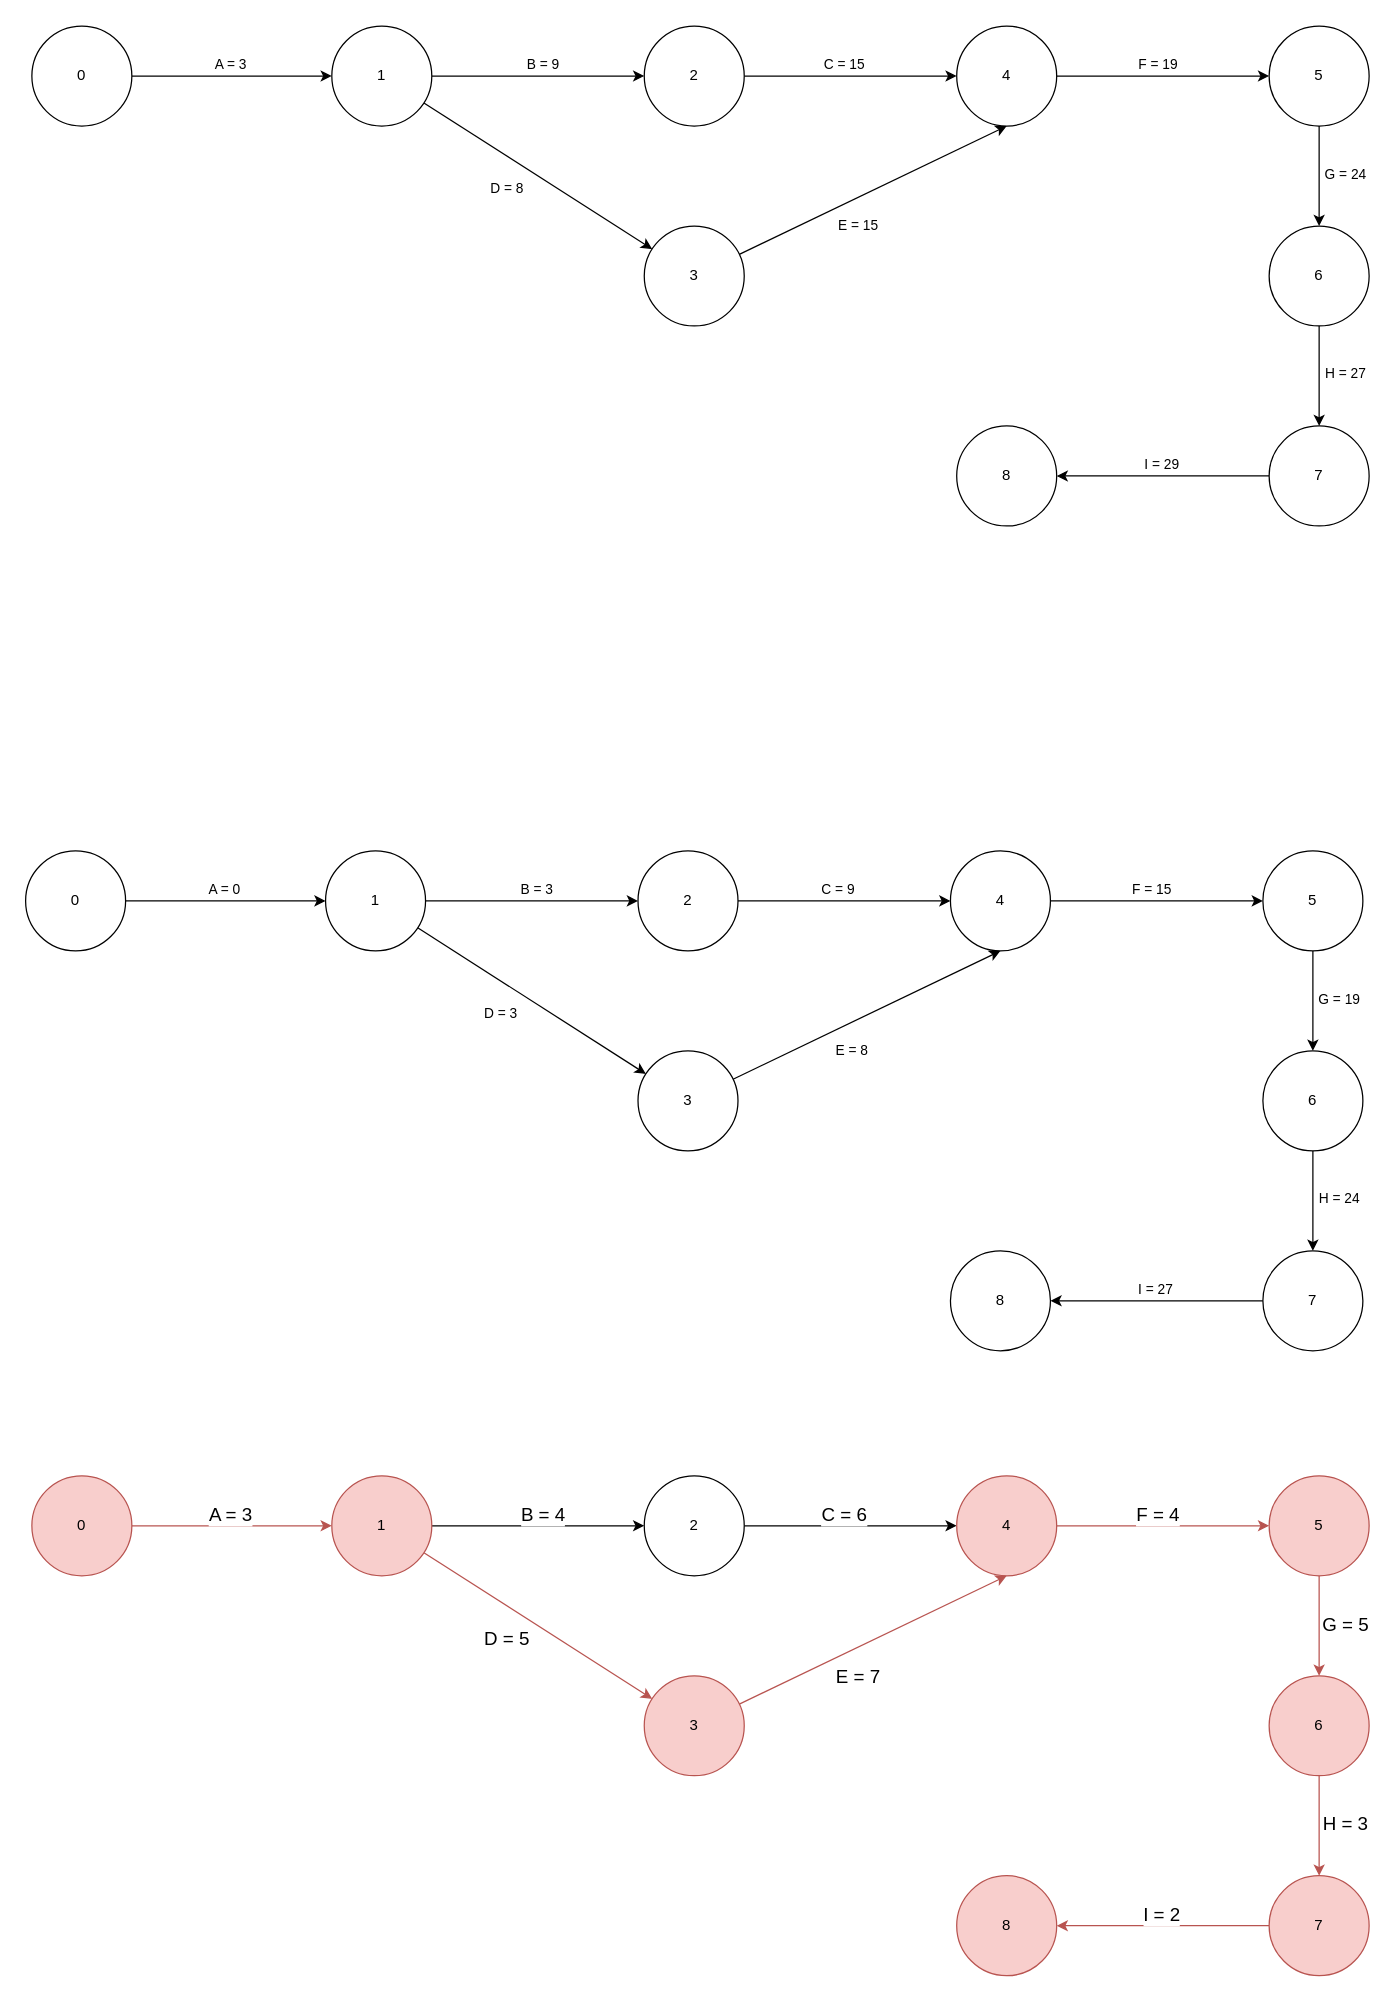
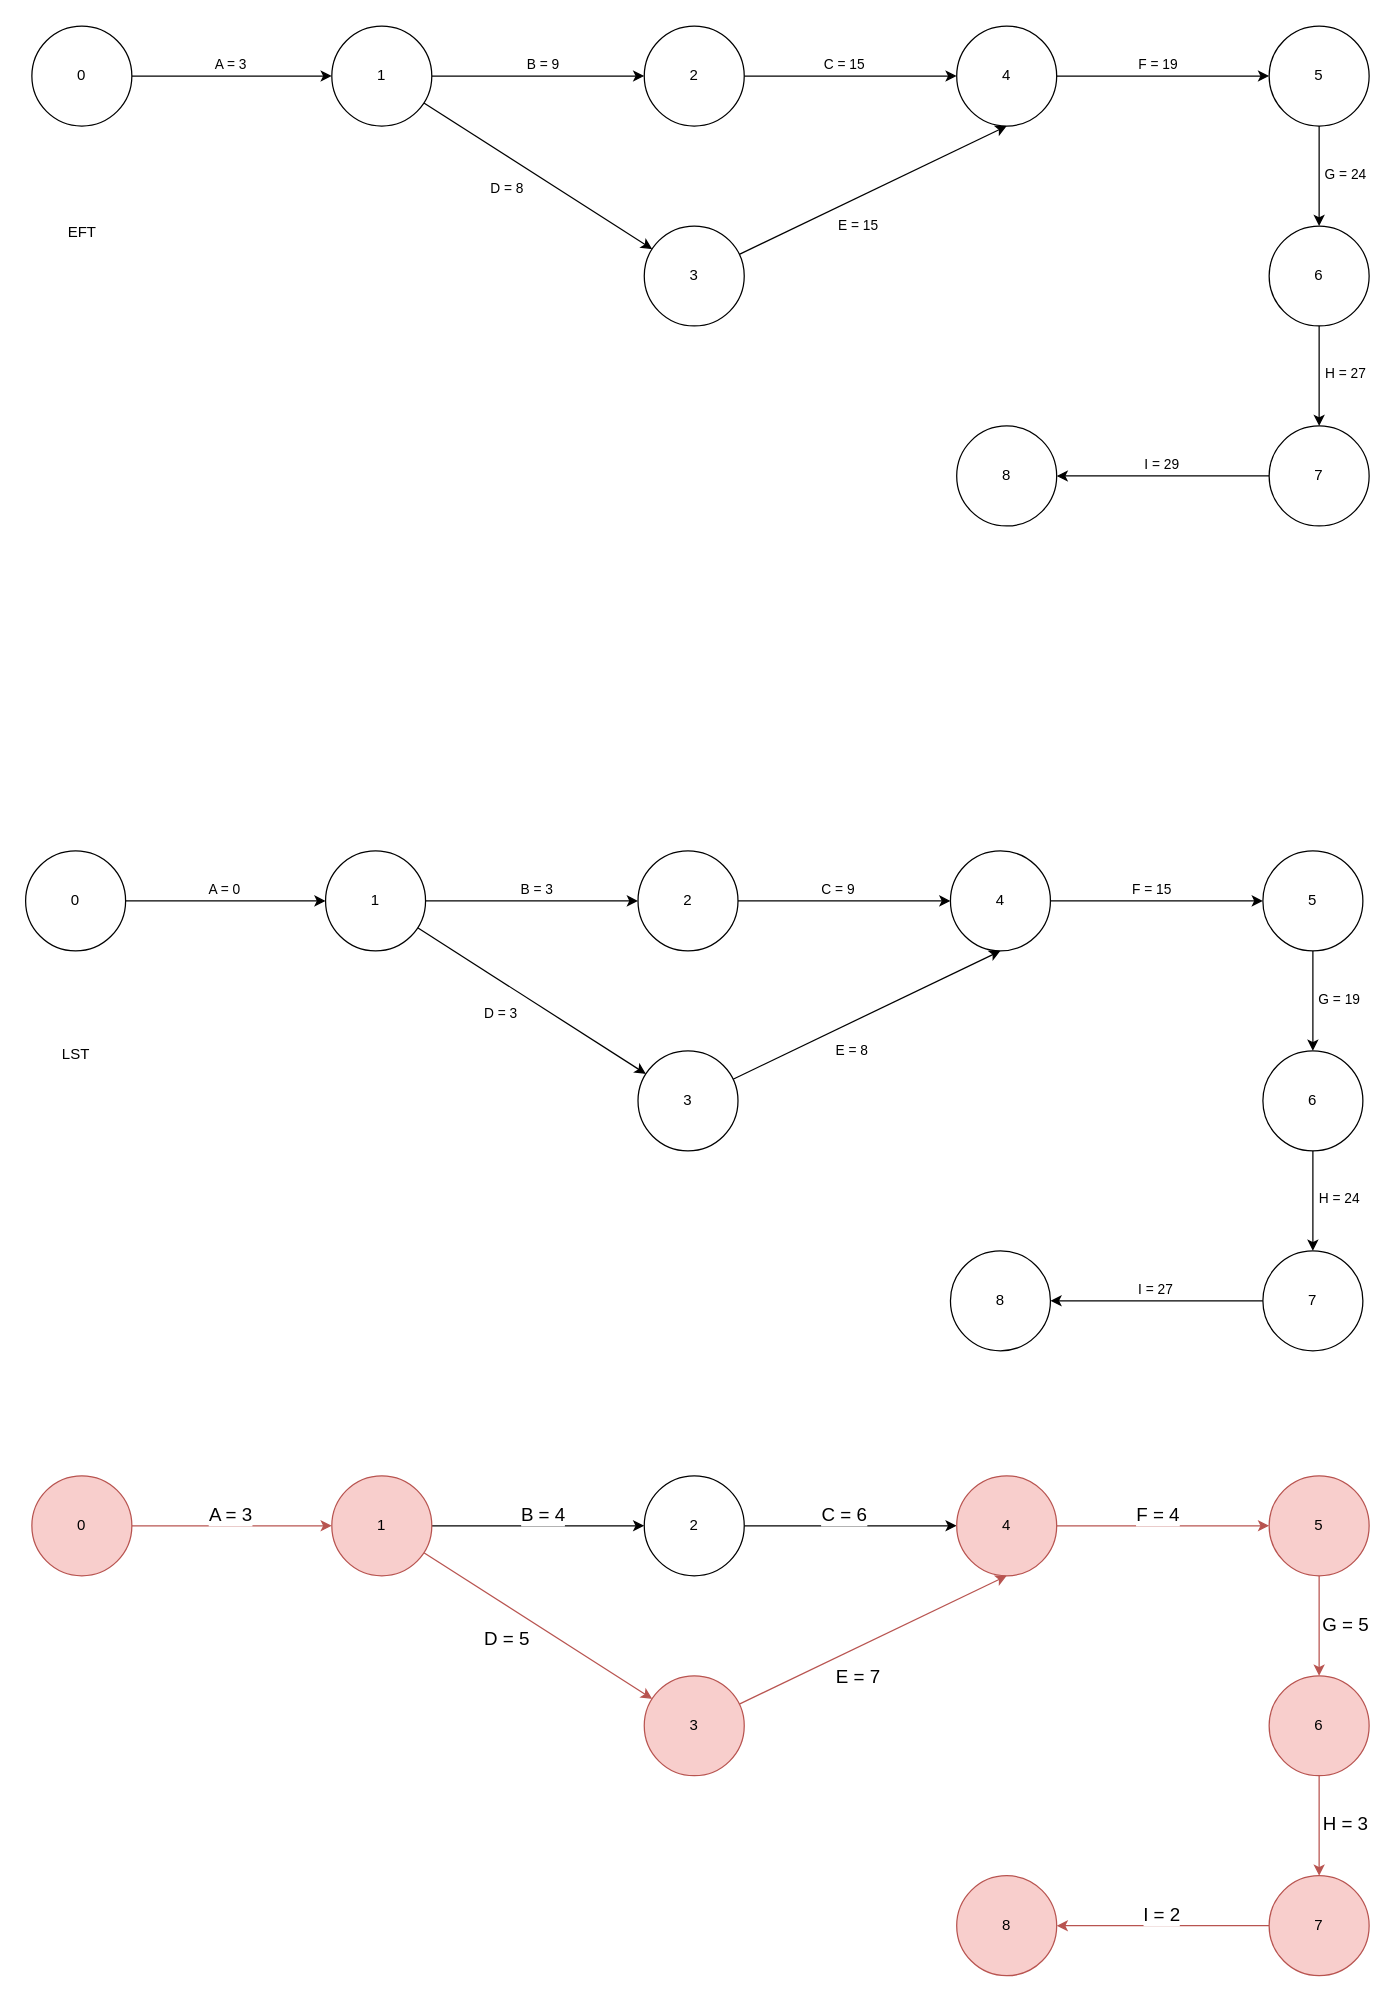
node "EFT": added
node "LST": added
